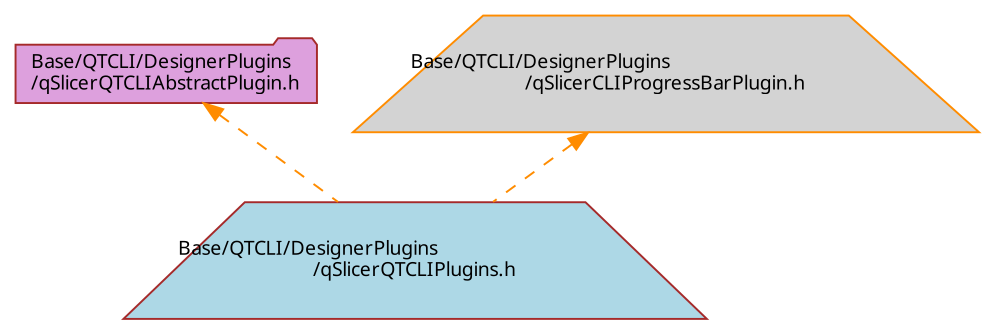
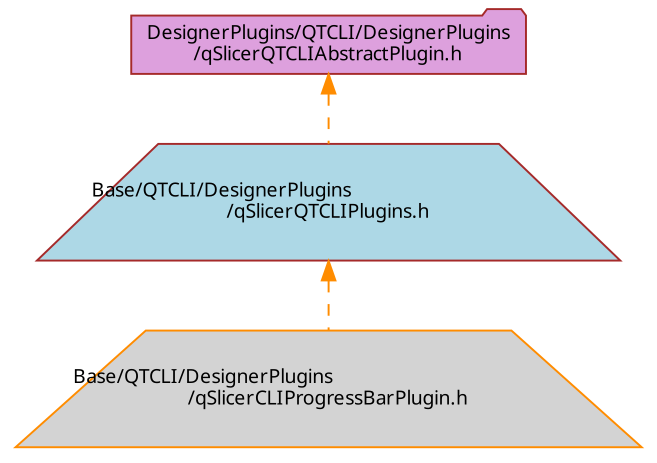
node "Base/QTCLI/DesignerPlugins /qSlicerQTCLIAbstractPlugin.h": label "Base/QTCLI/DesignerPlugins /qSlicerQTCLIAbstractPlugin.h" -> "DesignerPlugins/QTCLI/DesignerPlugins /qSlicerQTCLIAbstractPlugin.h"
edge "Base/QTCLI/DesignerPlugins /qSlicerQTCLIPlugins.h" -> "Base/QTCLI/DesignerPlugins /qSlicerCLIProgressBarPlugin.h": reversed
